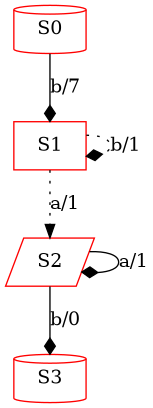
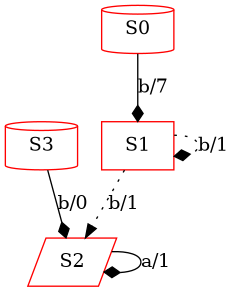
edge "S1" -> "S2": label "a/1" -> "b/1"
edge "S2" -> "S3": reversed
